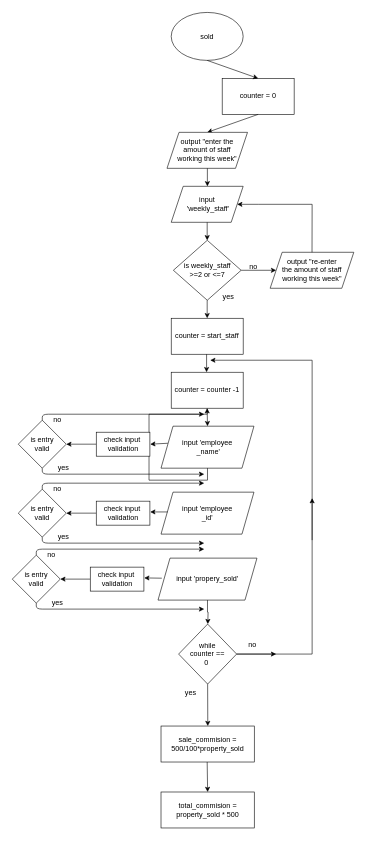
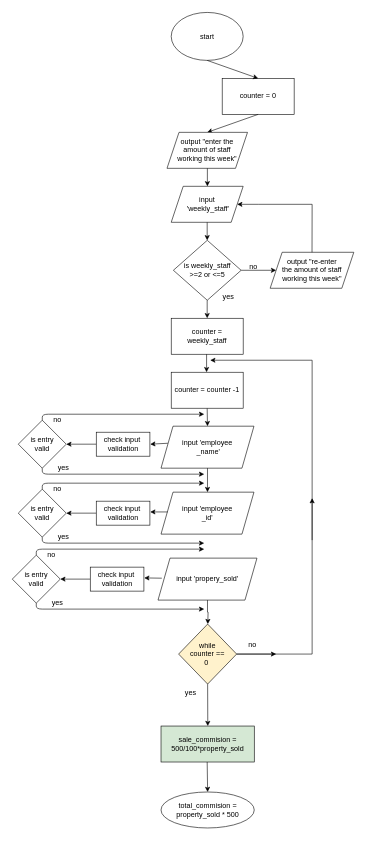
node "sold": label "sold" -> "start"
node "is weekly_staff >=2 or <=7": label "is weekly_staff >=2 or <=7" -> "is weekly_staff >=2 or <=5"
node "counter = start_staff": label "counter = start_staff" -> "counter = weekly_staff"
edge "input 'employee _name'" -> "counter = counter -1": now "input 'employee _name'" -> "input 'employee _id'"
node "while counter == 0": fillcolor #ffffff -> #fff2cc
node "sale_commision = 500/100*property_sold": fillcolor #ffffff -> #d5e8d4
node "total_commision = property_sold * 500": shape rectangle -> ellipse
